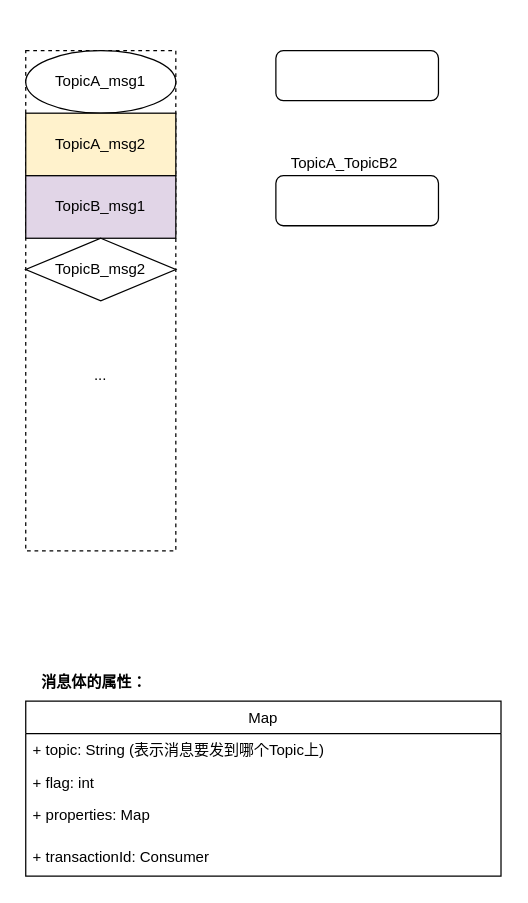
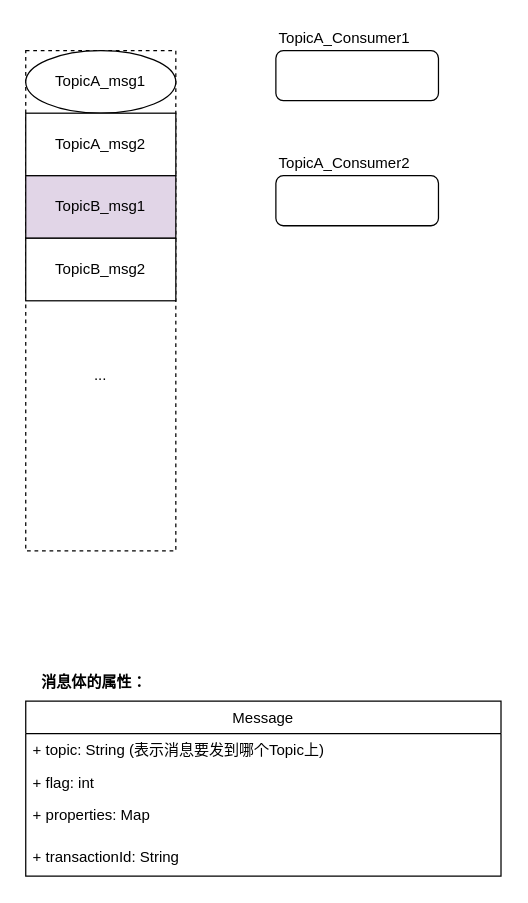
node "TopicA_Consumer1": added
node "TopicA_msg2": fillcolor #fff2cc -> #ffffff
node "TopicA_TopicB2": label "TopicA_TopicB2" -> "TopicA_Consumer2"
node "TopicB_msg2": shape diamond -> rectangle
node "Map": label "Map" -> "Message"
node "+ transactionId: Consumer": label "+ transactionId: Consumer" -> "+ transactionId: String"
